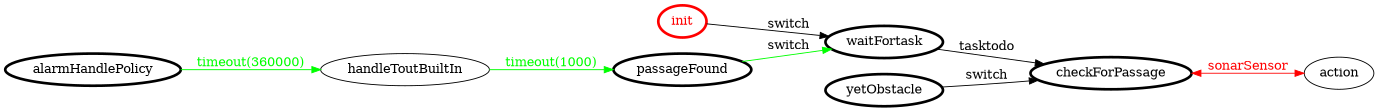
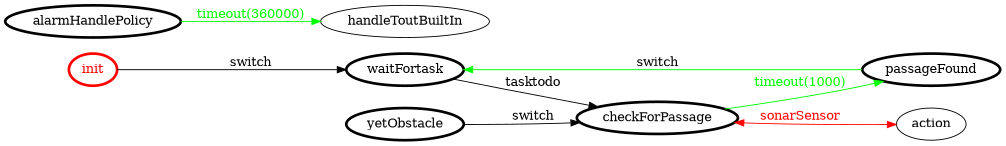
edge "handleToutBuiltIn" -> "passageFound": now "checkForPassage" -> "passageFound"
